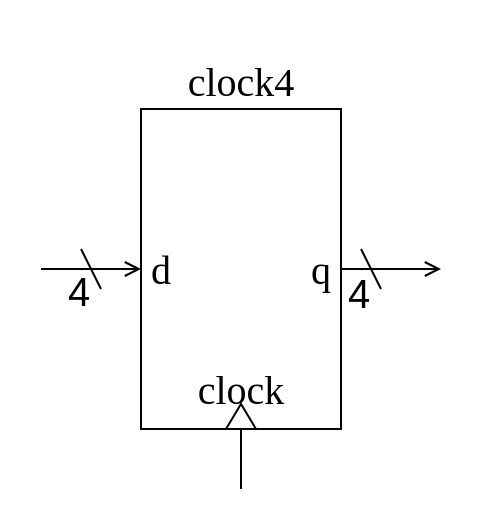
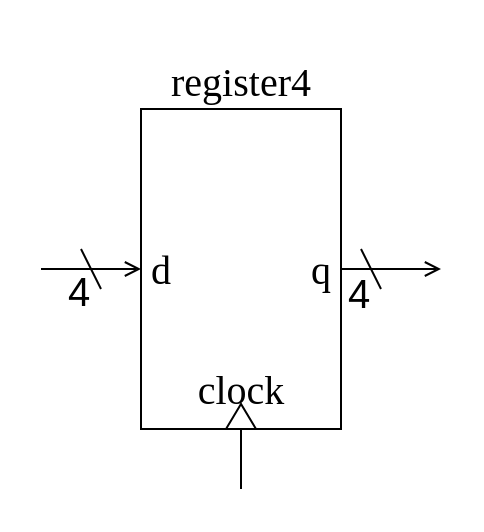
node "clock4": label "clock4" -> "register4"
